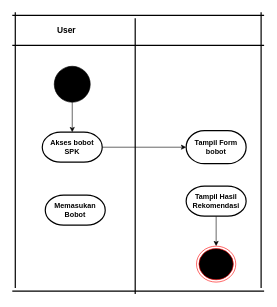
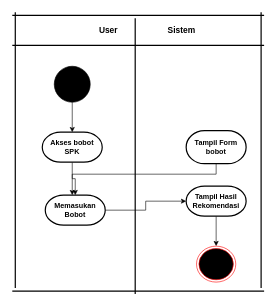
node "User": moved (66, 30) -> (108, 30)
node "Sistem": added
edge "Akses bobot SPK" -> "Tampil Form bobot": now "Akses bobot SPK" -> "Memasukan Bobot"
edge "Tampil Form bobot" -> "Memasukan Bobot": added
edge "Memasukan Bobot" -> "Tampil Hasil Rekomendasi": added
